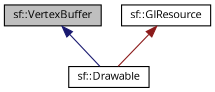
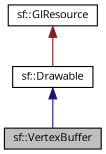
edge "sf::Drawable" -> "sf::VertexBuffer": reversed
